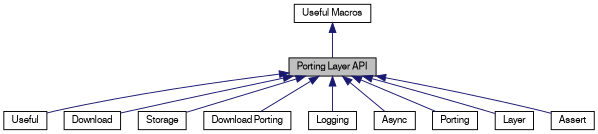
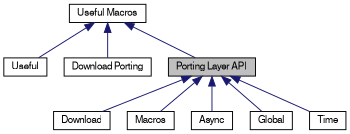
edge "Useful" -> "Porting Layer API": now "Useful" -> "Useful Macros"
edge "Download Porting" -> "Porting Layer API": now "Download Porting" -> "Useful Macros"
node "Storage": label "Storage" -> "Macros"
node "Logging": removed
node "Porting": label "Porting" -> "Global"
node "Layer": label "Layer" -> "Time"
node "Assert": removed
